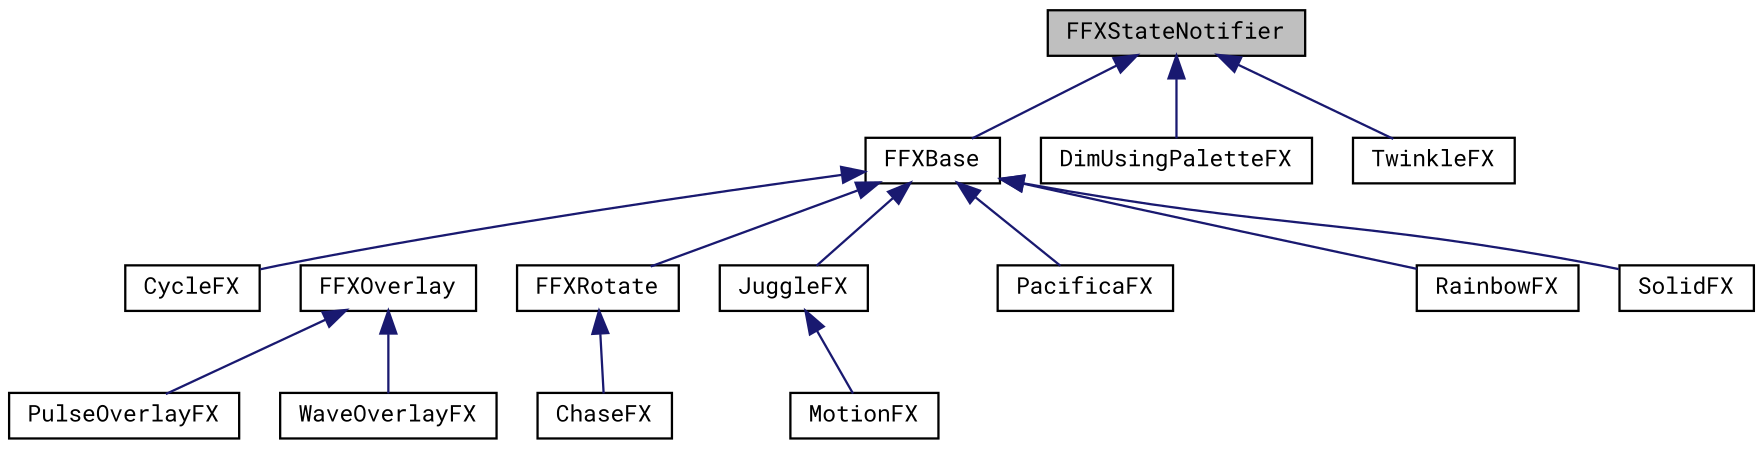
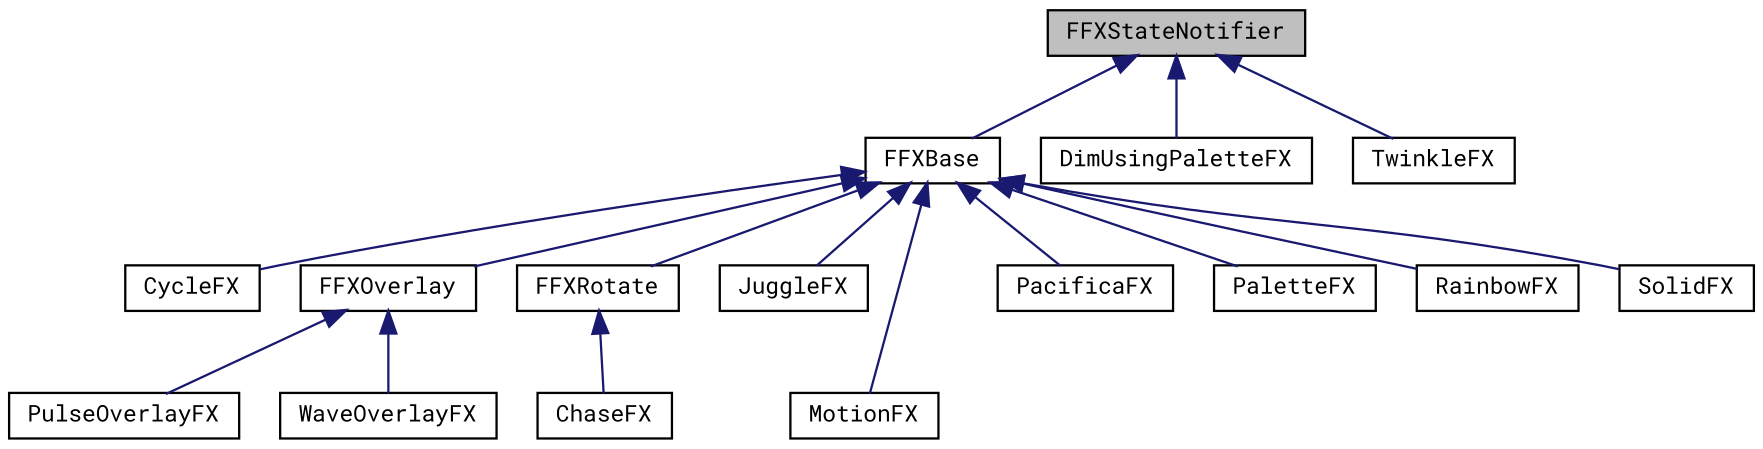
edge "FFXOverlay" -> "FFXBase": added
node "PaletteFX": added
edge "MotionFX" -> "JuggleFX": now "MotionFX" -> "FFXBase"
